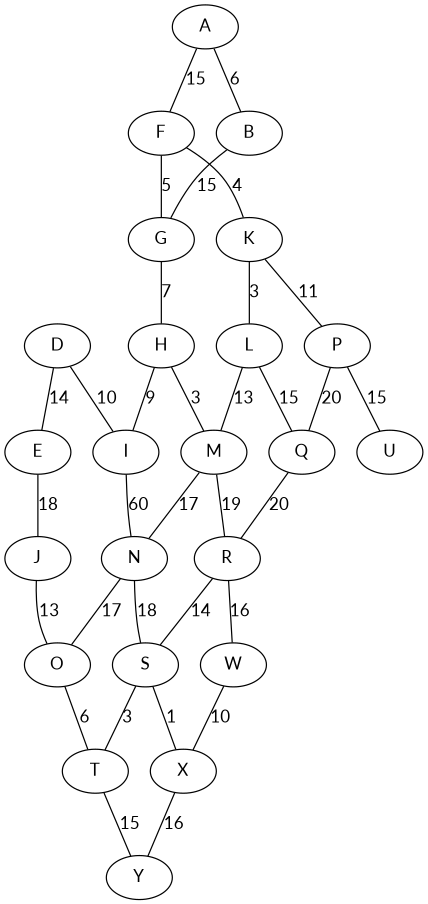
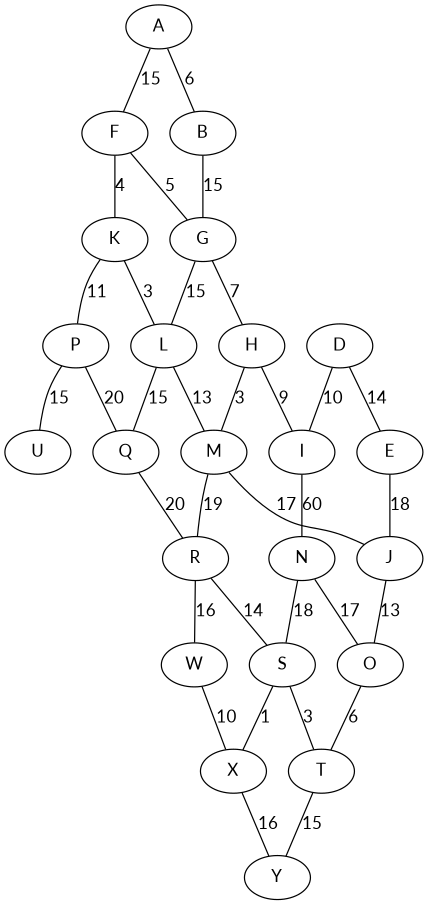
edge "G" -- "L": added, label "15"
edge "M" -- "N": now "M" -- "J"
